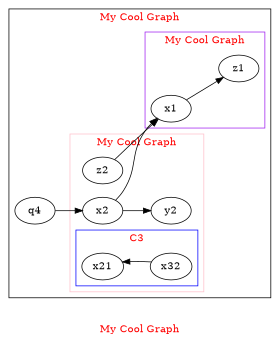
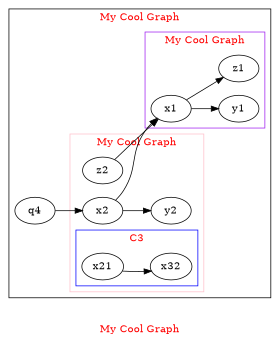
node "y1": added
edge "x32" -> "x21": reversed
